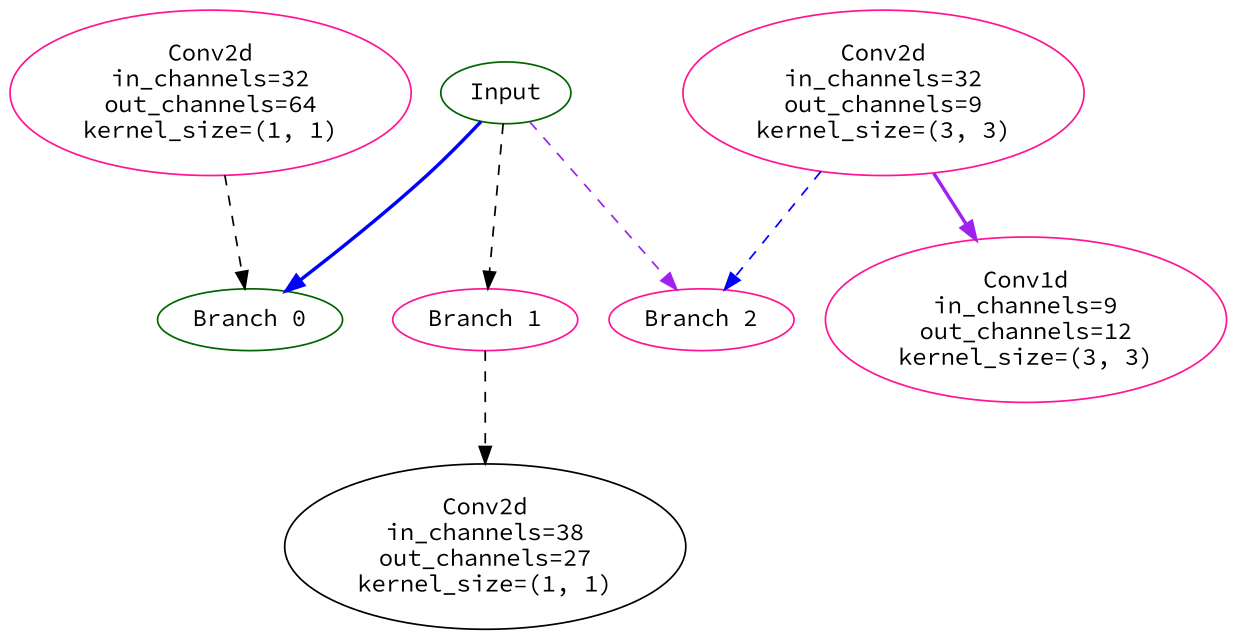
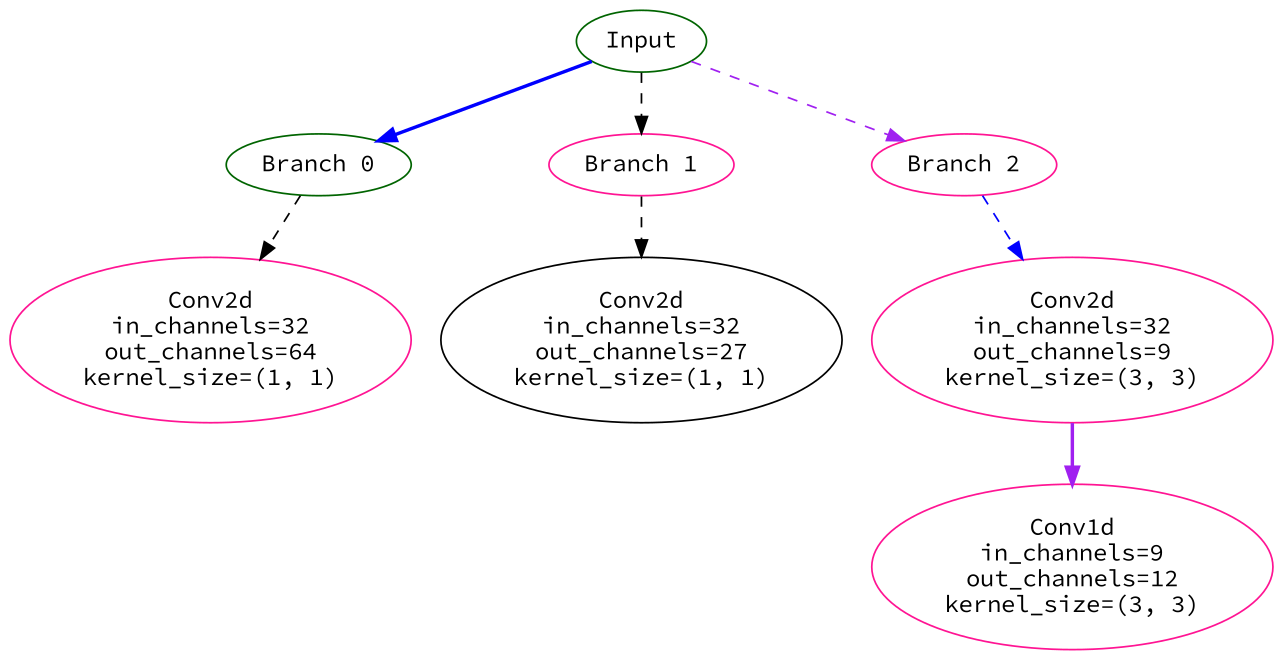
edge "Conv2d in_channels=32 out_channels=64 kernel_size=(1, 1)" -> "Branch 0": reversed
edge "Conv2d in_channels=32 out_channels=9 kernel_size=(3, 3)" -> "Branch 2": reversed
node "Conv2d in_channels=38 out_channels=27 kernel_size=(1, 1)": label "Conv2d in_channels=38 out_channels=27 kernel_size=(1, 1)" -> "Conv2d in_channels=32 out_channels=27 kernel_size=(1, 1)"
